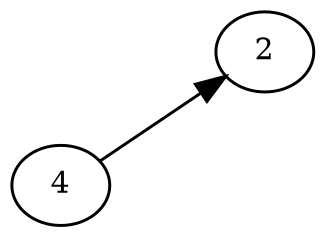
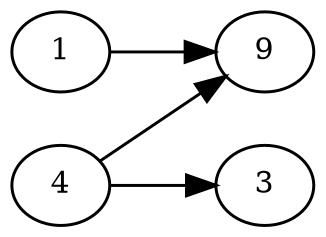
node "1": added
node "2": label "2" -> "9"
node "3": added
